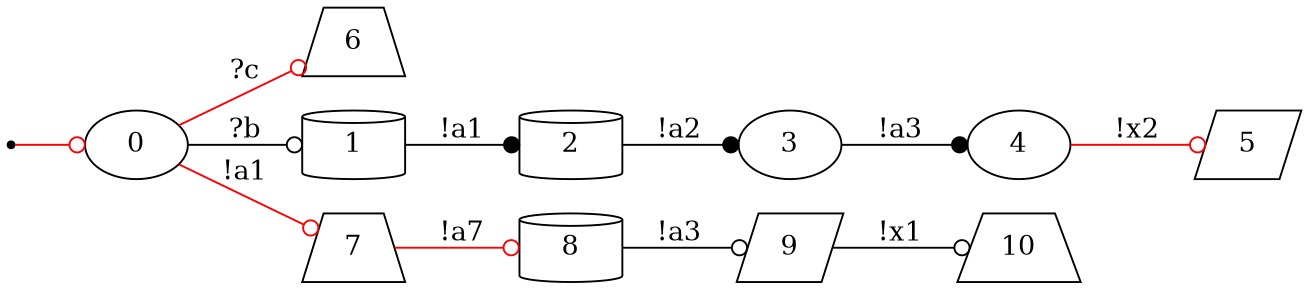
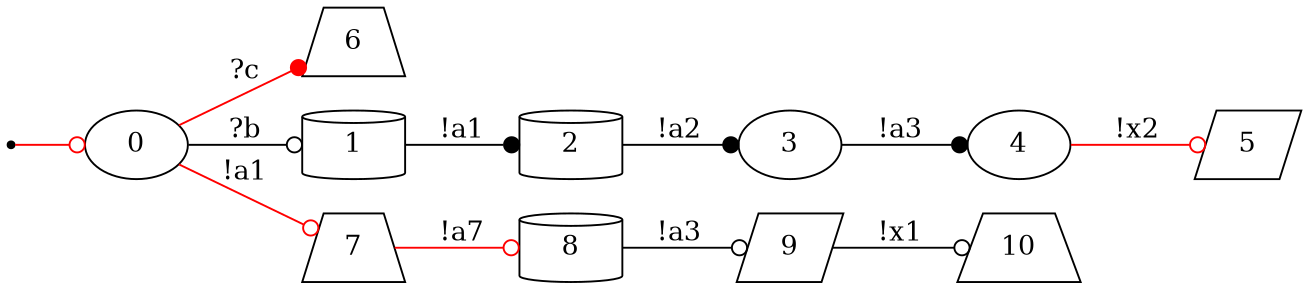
edge "0" -> "6": arrowhead odot -> dot
